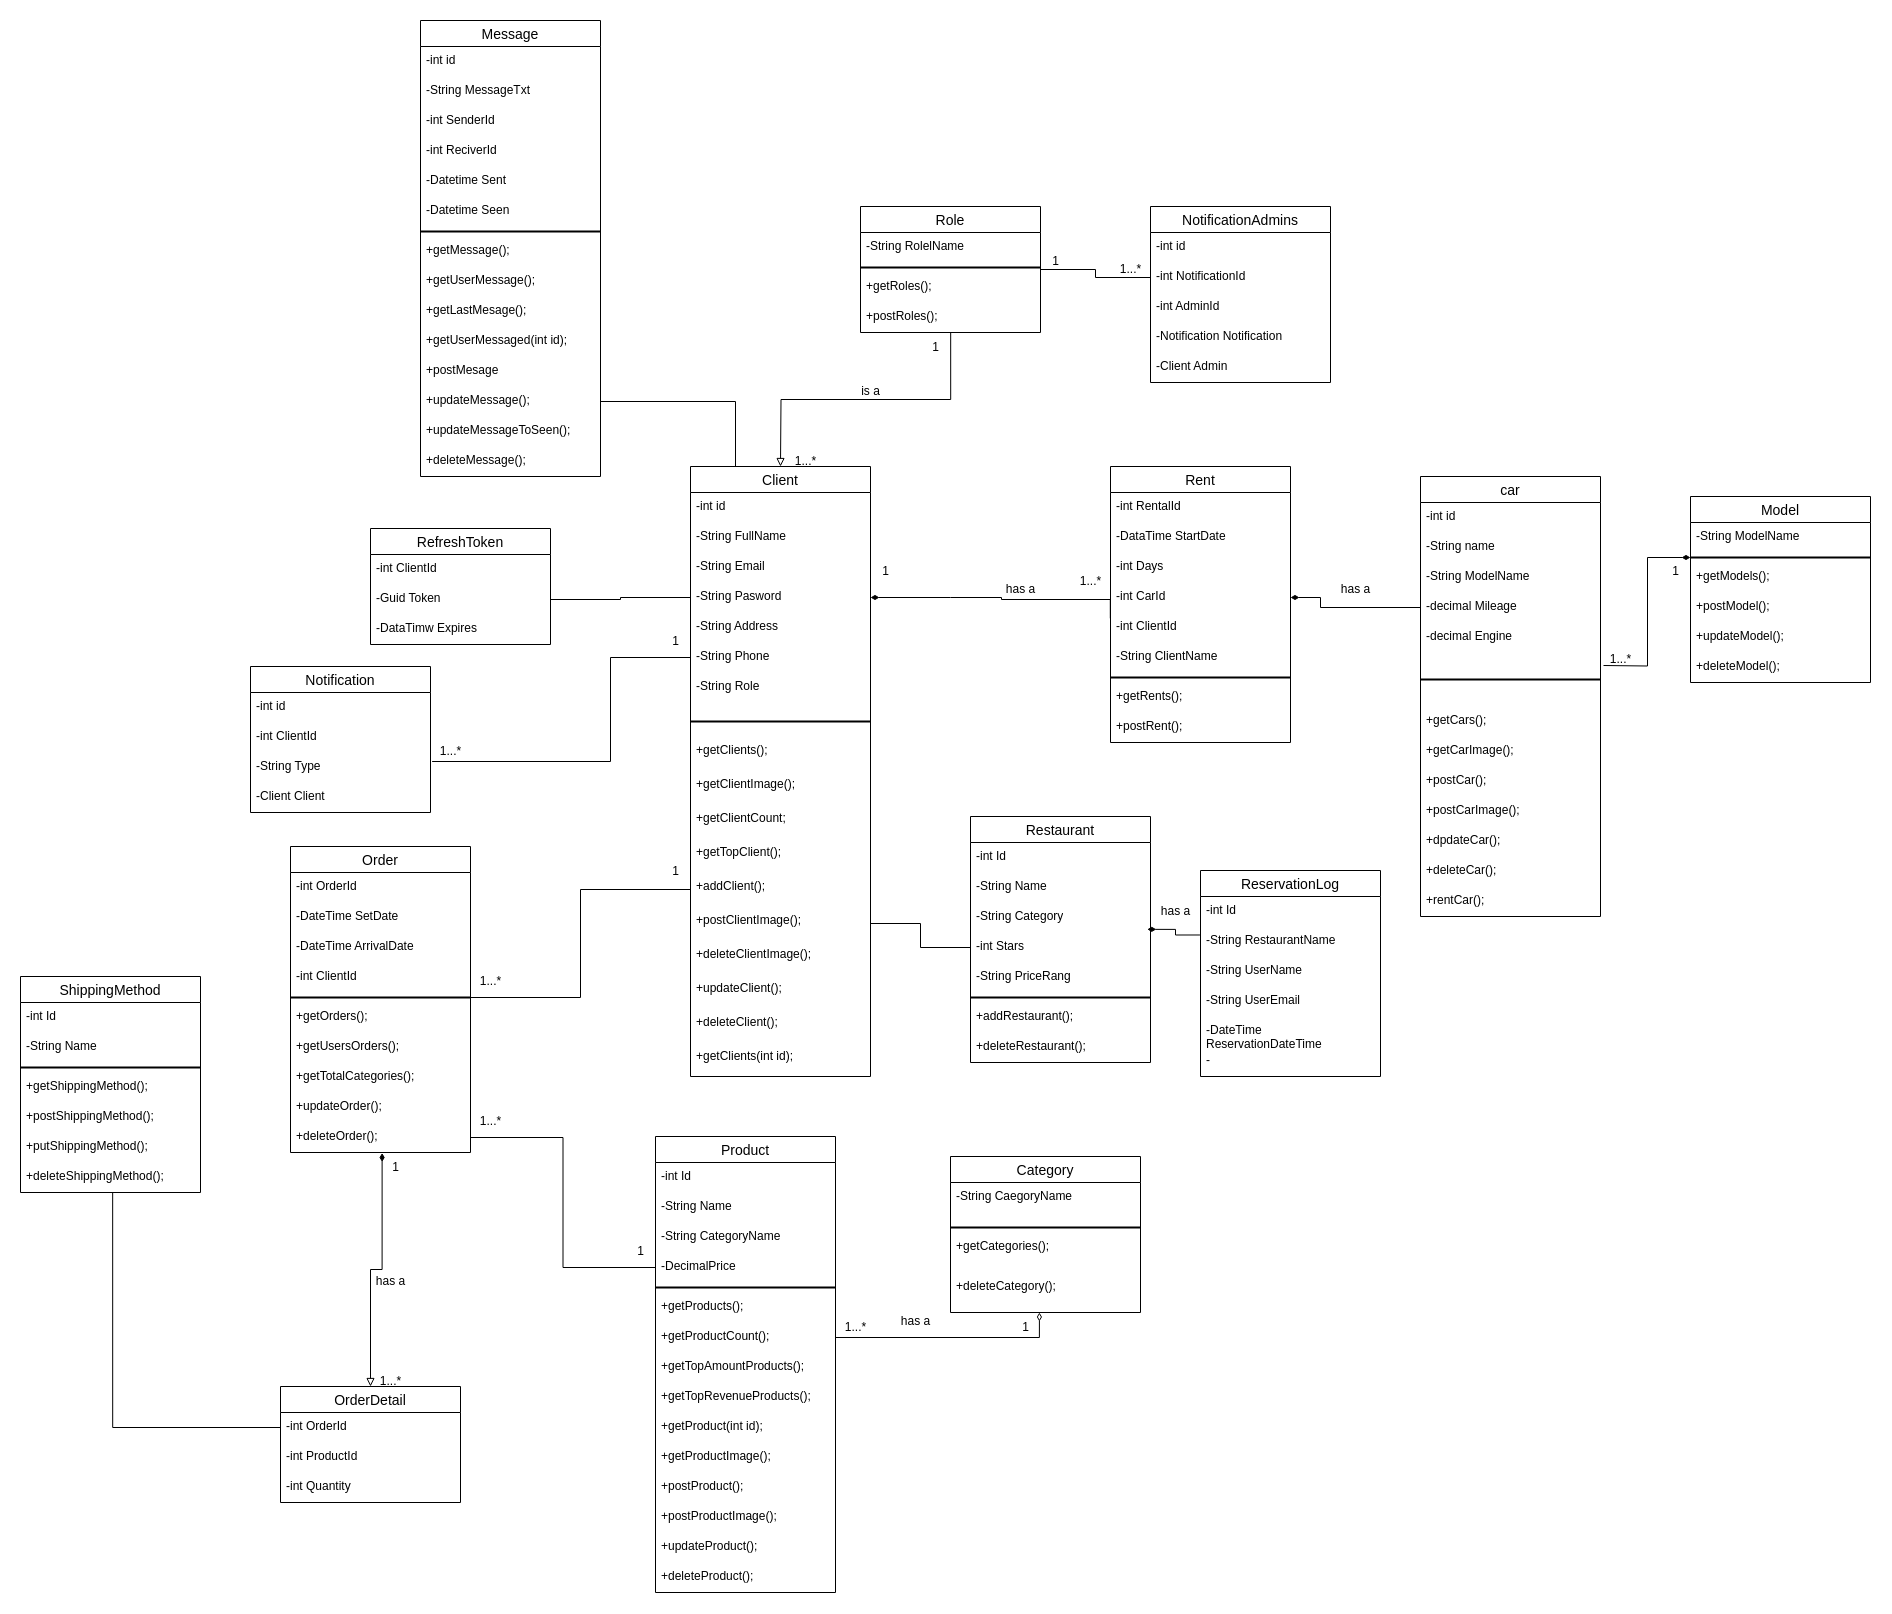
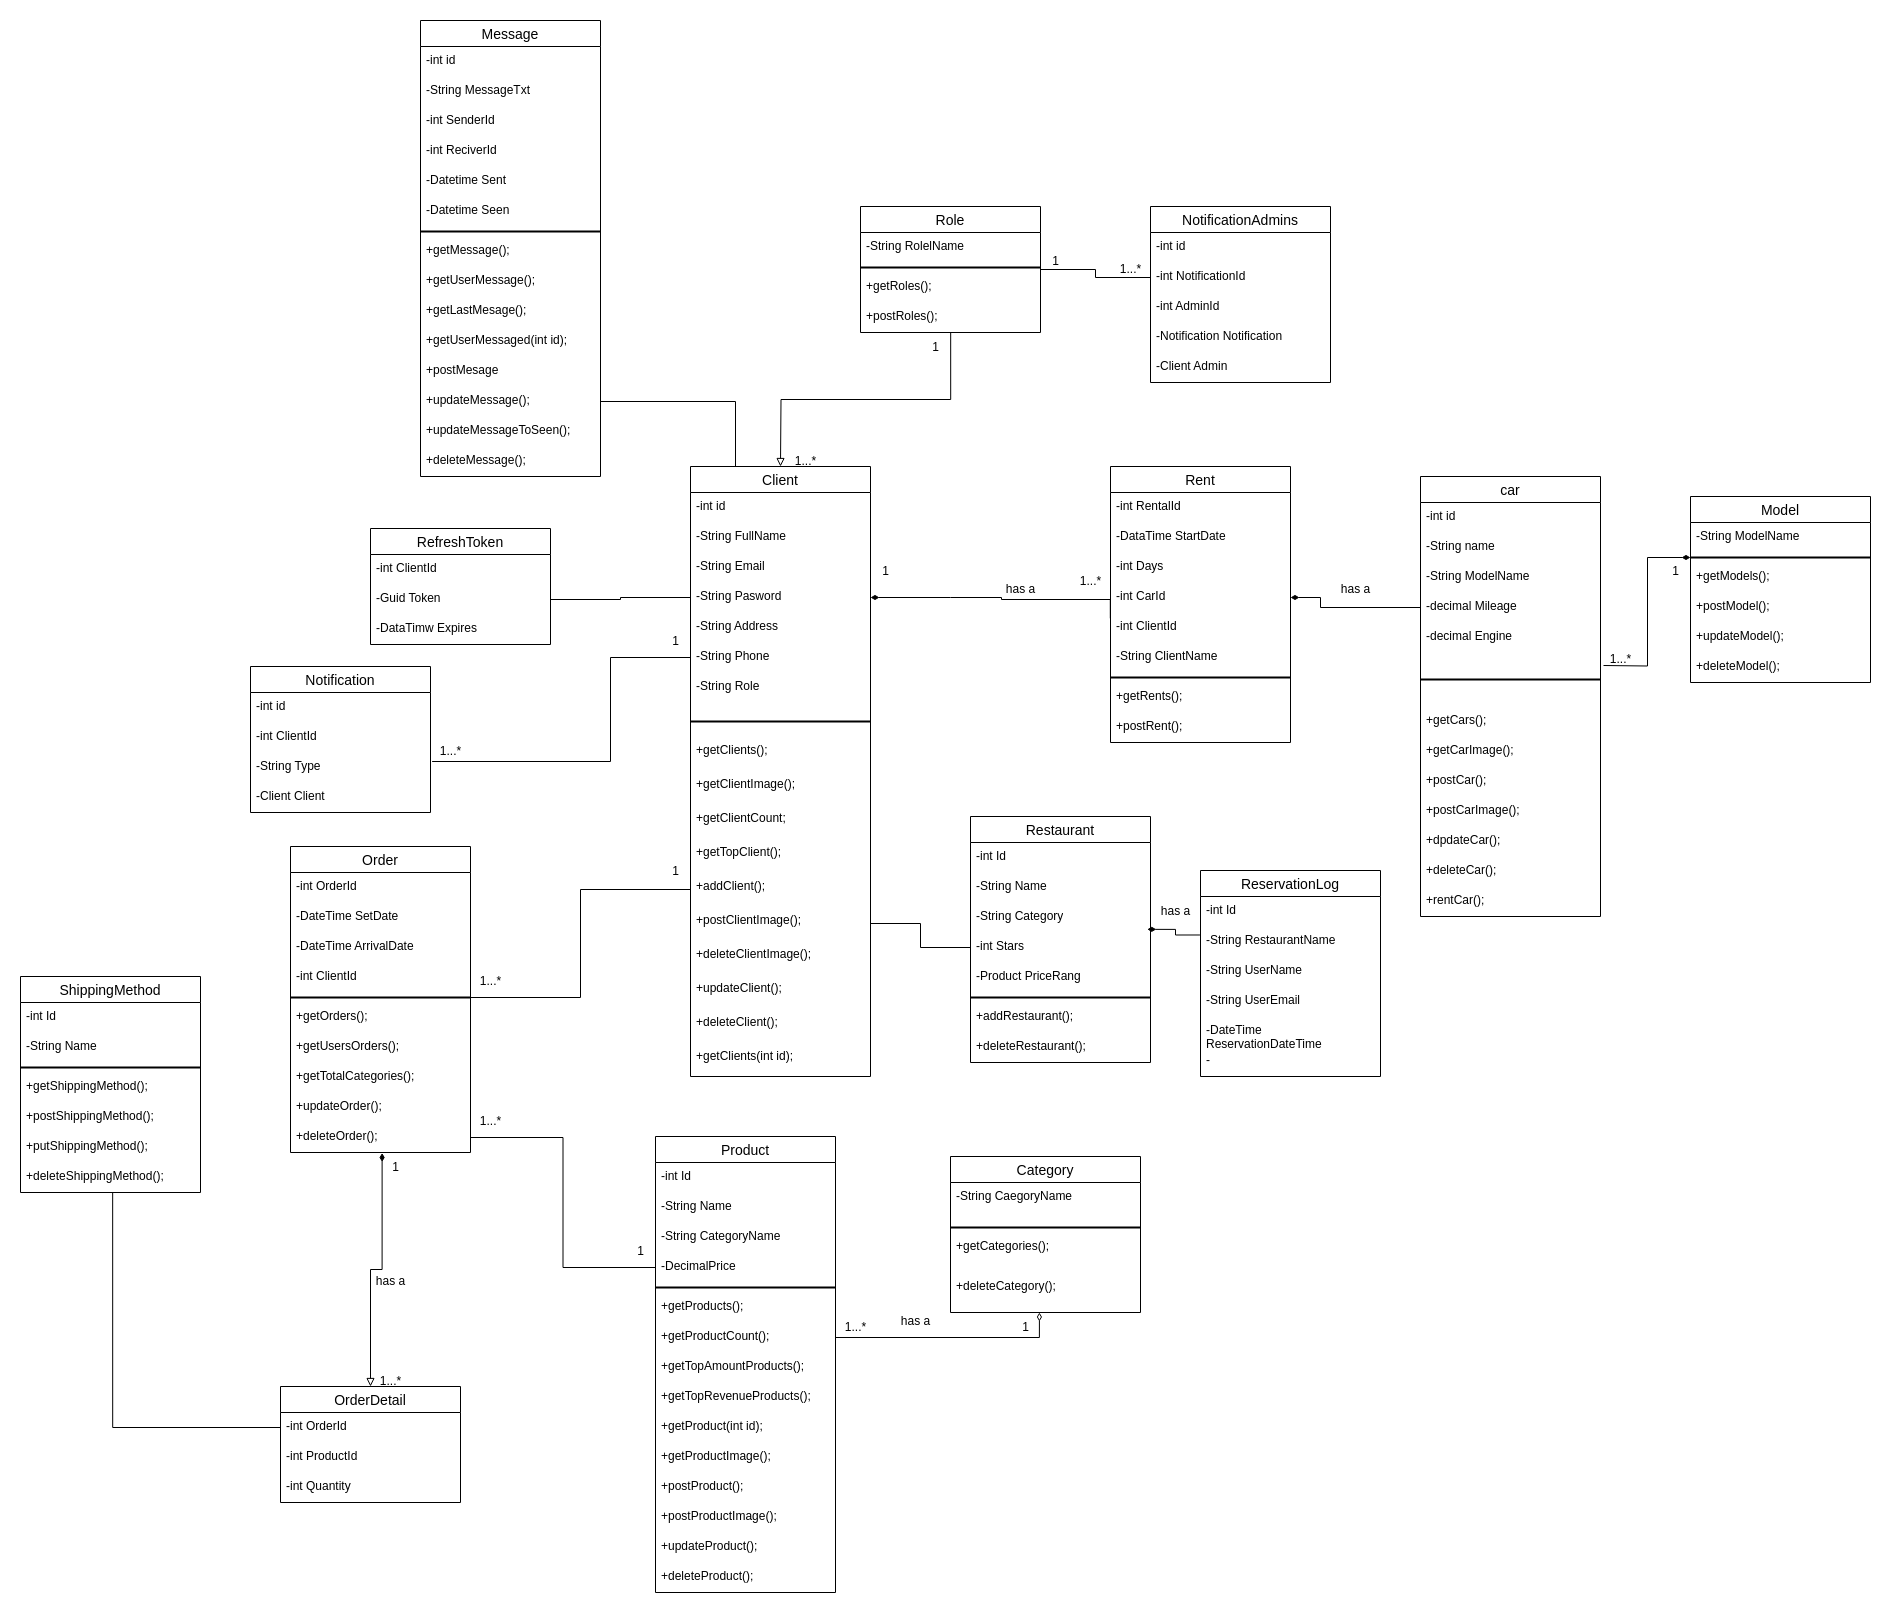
node "is a": removed
node "-String PriceRang": label "-String PriceRang" -> "-Product PriceRang"
